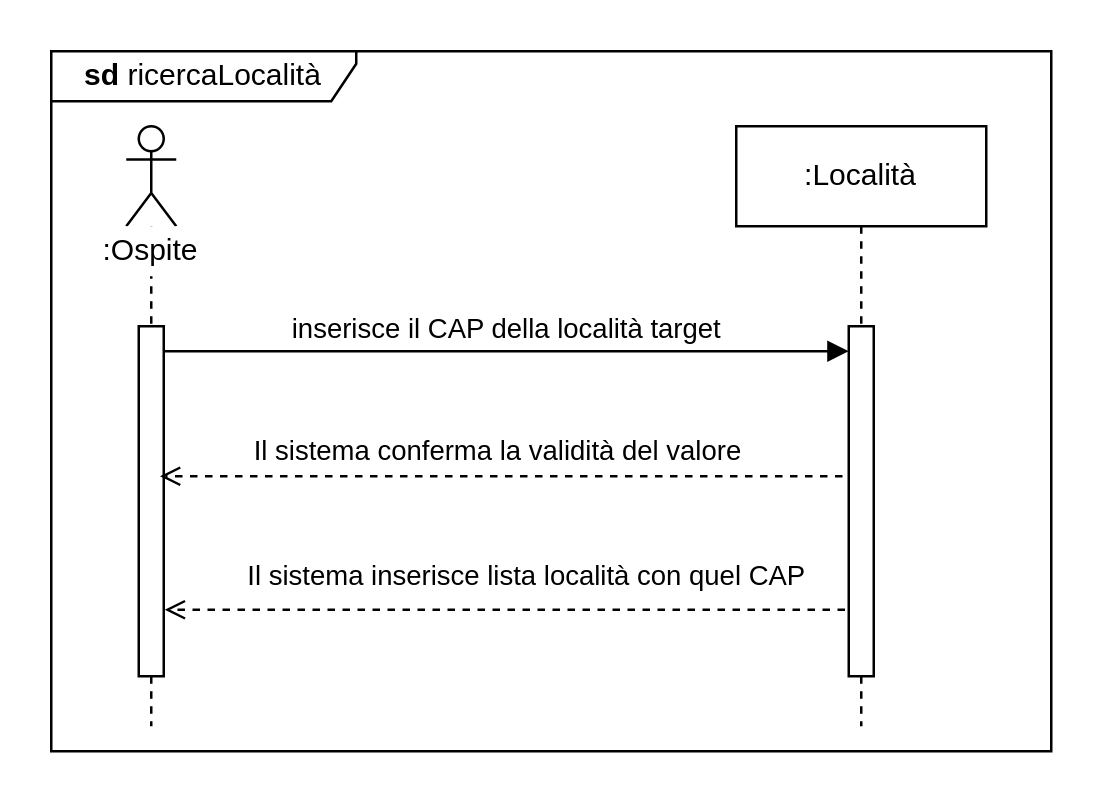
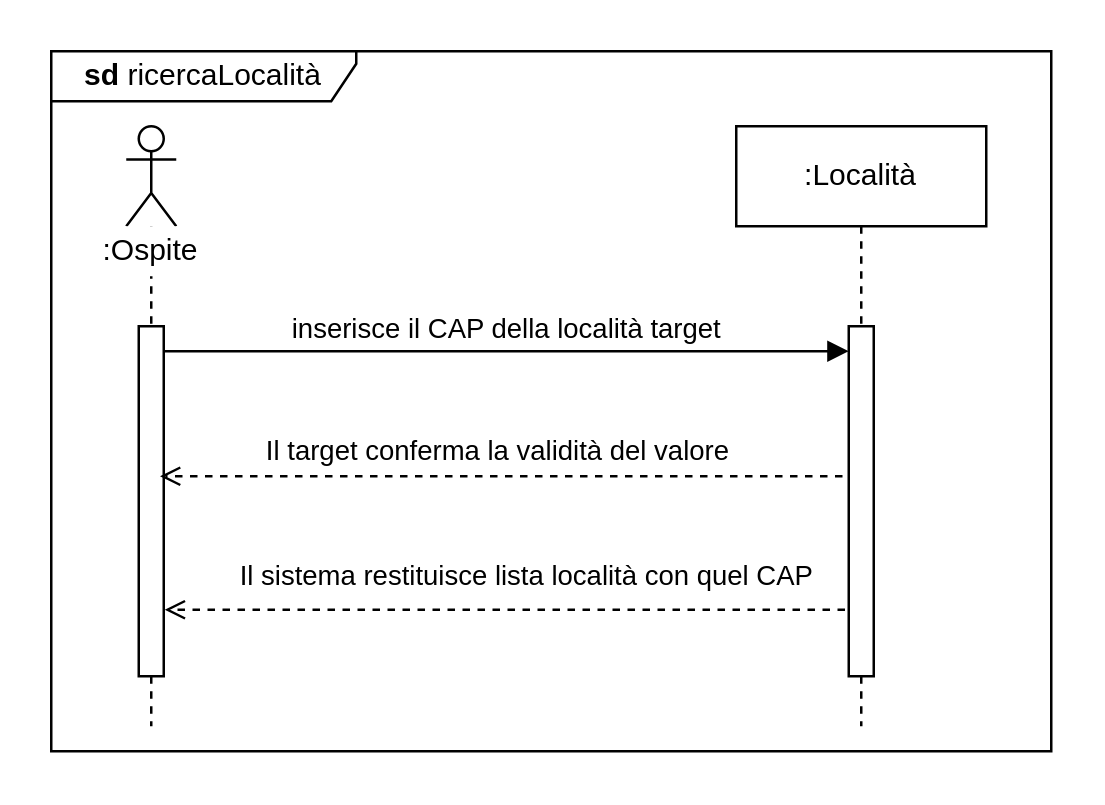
node "Il sistema conferma la validità del valore": label "Il sistema conferma la validità del valore" -> "Il target conferma la validità del valore"
node "Il sistema inserisce lista località con quel CAP": label "Il sistema inserisce lista località con quel CAP" -> "Il sistema restituisce lista località con quel CAP"
